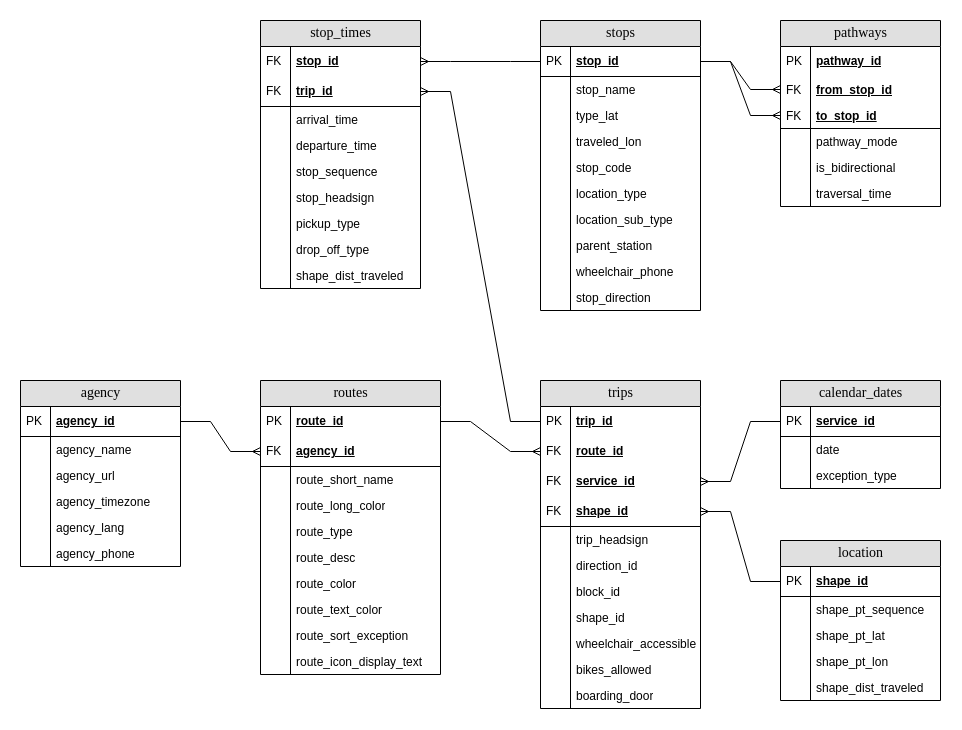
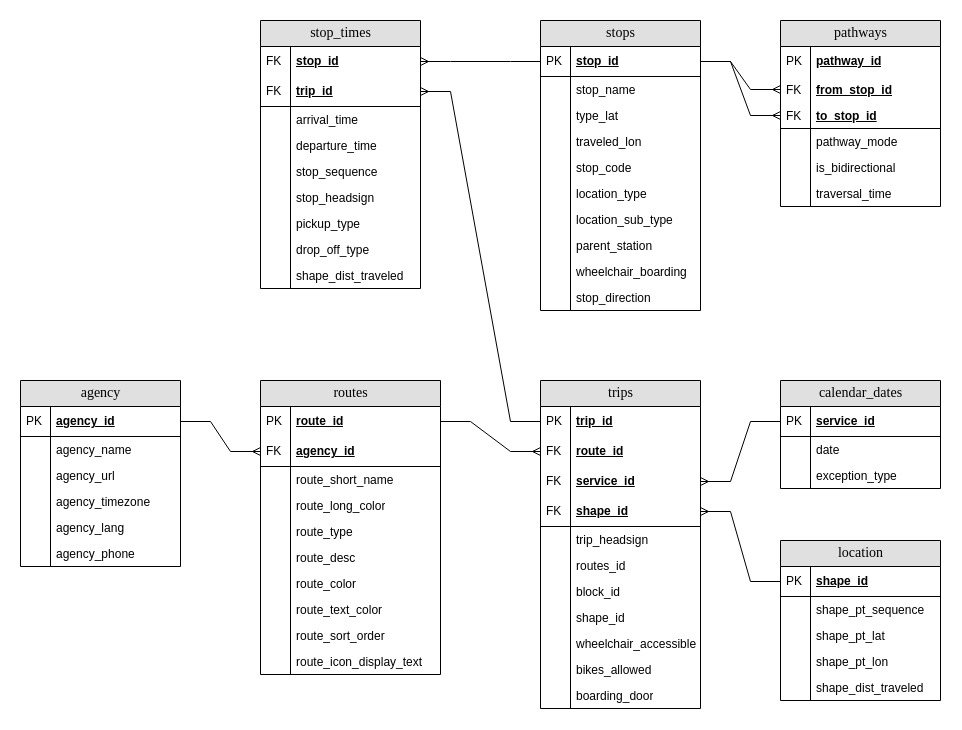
node "wheelchair_phone": label "wheelchair_phone" -> "wheelchair_boarding"
node "direction_id": label "direction_id" -> "routes_id"
node "route_sort_exception": label "route_sort_exception" -> "route_sort_order"
